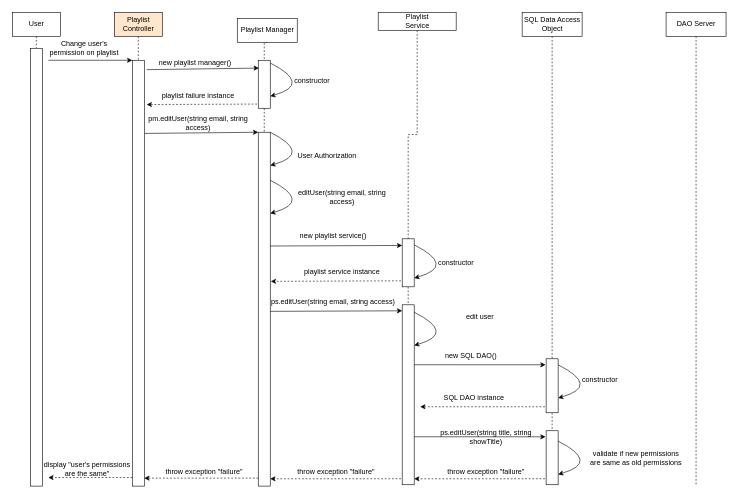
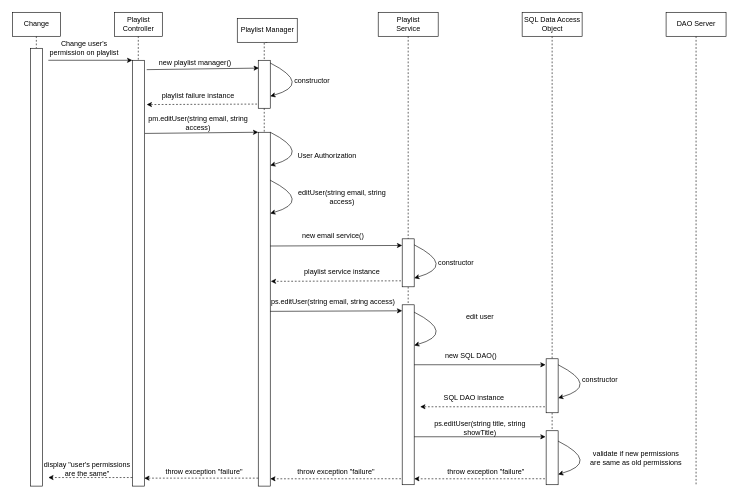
node "Playlist Service": size 78x18 -> 60x24
node "User": label "User" -> "Change"
node "Playlist Controller": fillcolor #ffe6cc -> #ffffff
node "new playlist service()": label "new playlist service()" -> "new email service()"
node "ps.editUser(string title, string showTitle)": moved (486, 437) -> (480, 428)
